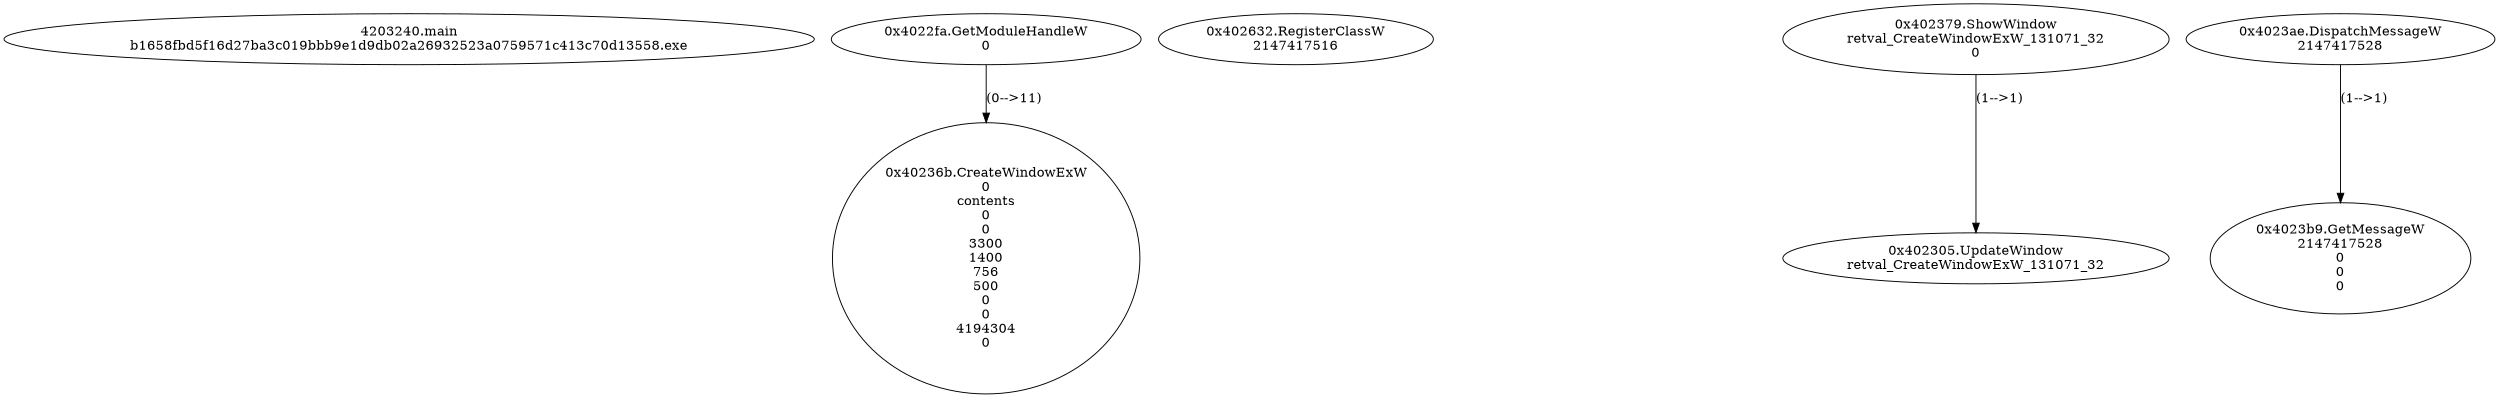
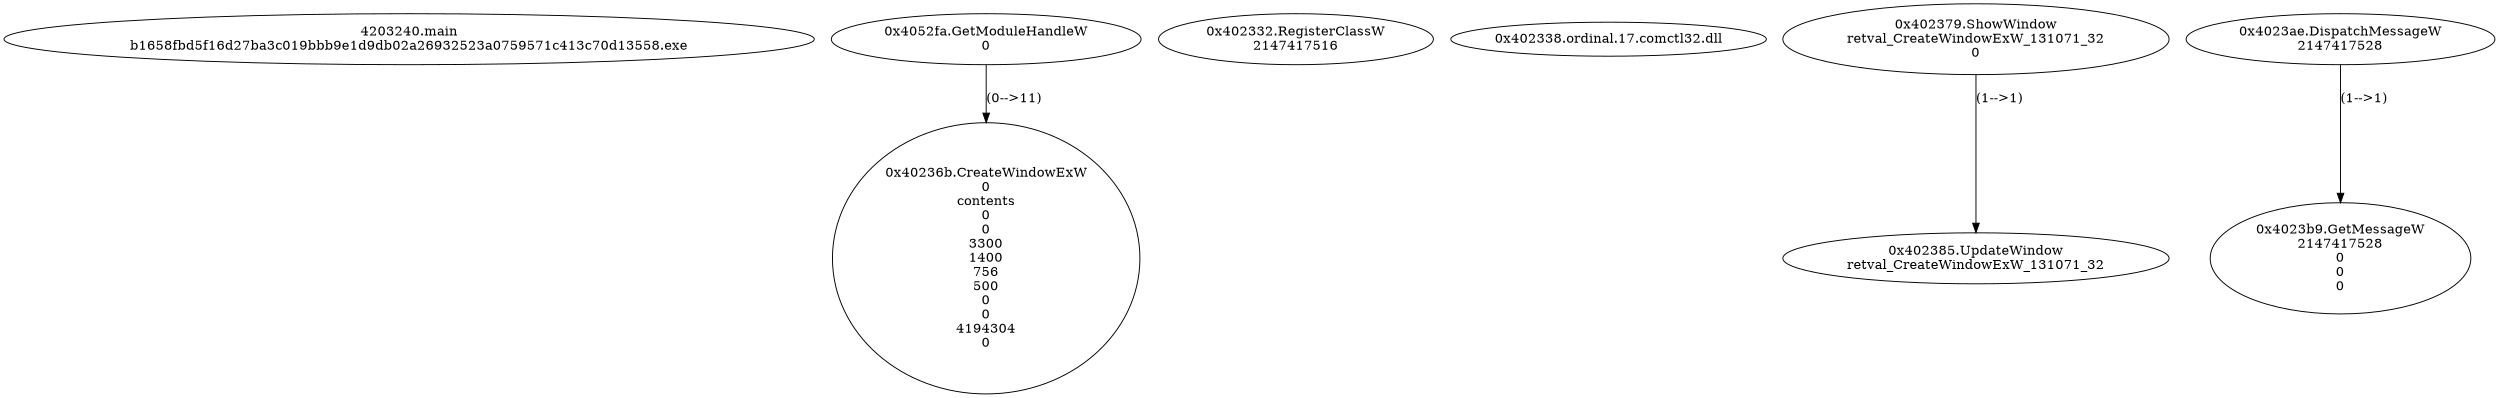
node "0x4022fa.GetModuleHandleW 0": label "0x4022fa.GetModuleHandleW 0" -> "0x4052fa.GetModuleHandleW 0"
node "0x402632.RegisterClassW 2147417516": label "0x402632.RegisterClassW 2147417516" -> "0x402332.RegisterClassW 2147417516"
node "0x402338.ordinal.17.comctl32.dll": added
node "0x402305.UpdateWindow retval_CreateWindowExW_131071_32": label "0x402305.UpdateWindow retval_CreateWindowExW_131071_32" -> "0x402385.UpdateWindow retval_CreateWindowExW_131071_32"
